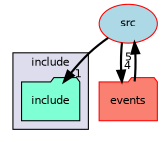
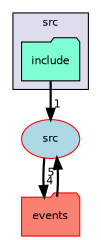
edge "src" -> "include": reversed
cluster "include": label "include" -> "src"
